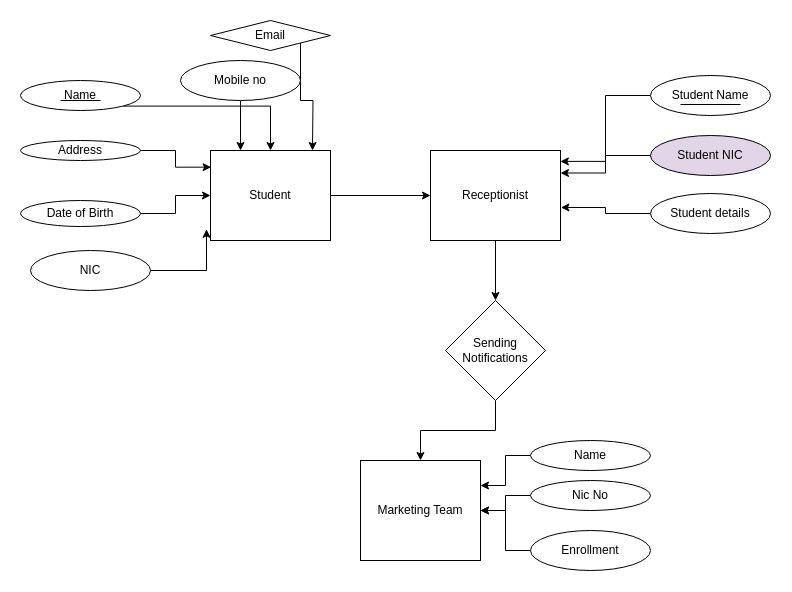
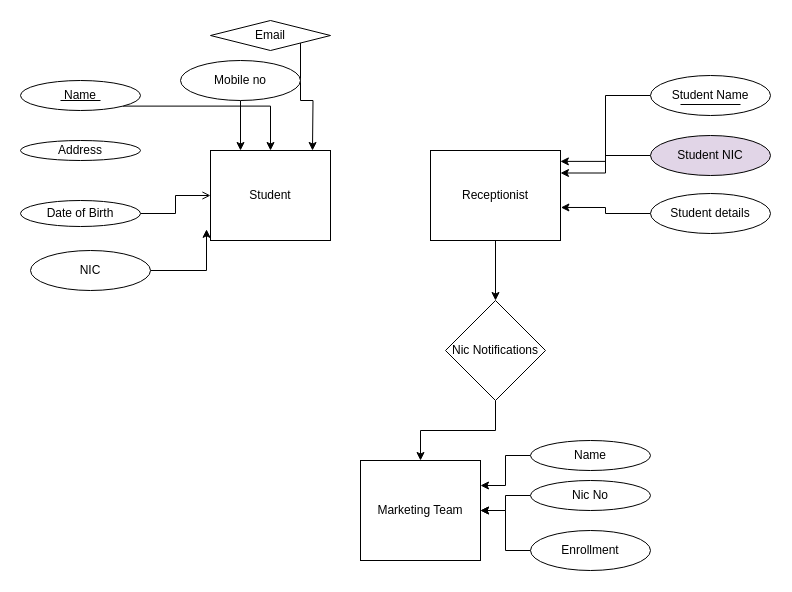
edge "Address" -> "Student": removed
edge "Date of Birth" -> "Student": arrowhead classic -> open
edge "Student" -> "Receptionist": removed
node "Sending Notifications": label "Sending Notifications" -> "Nic Notifications"
